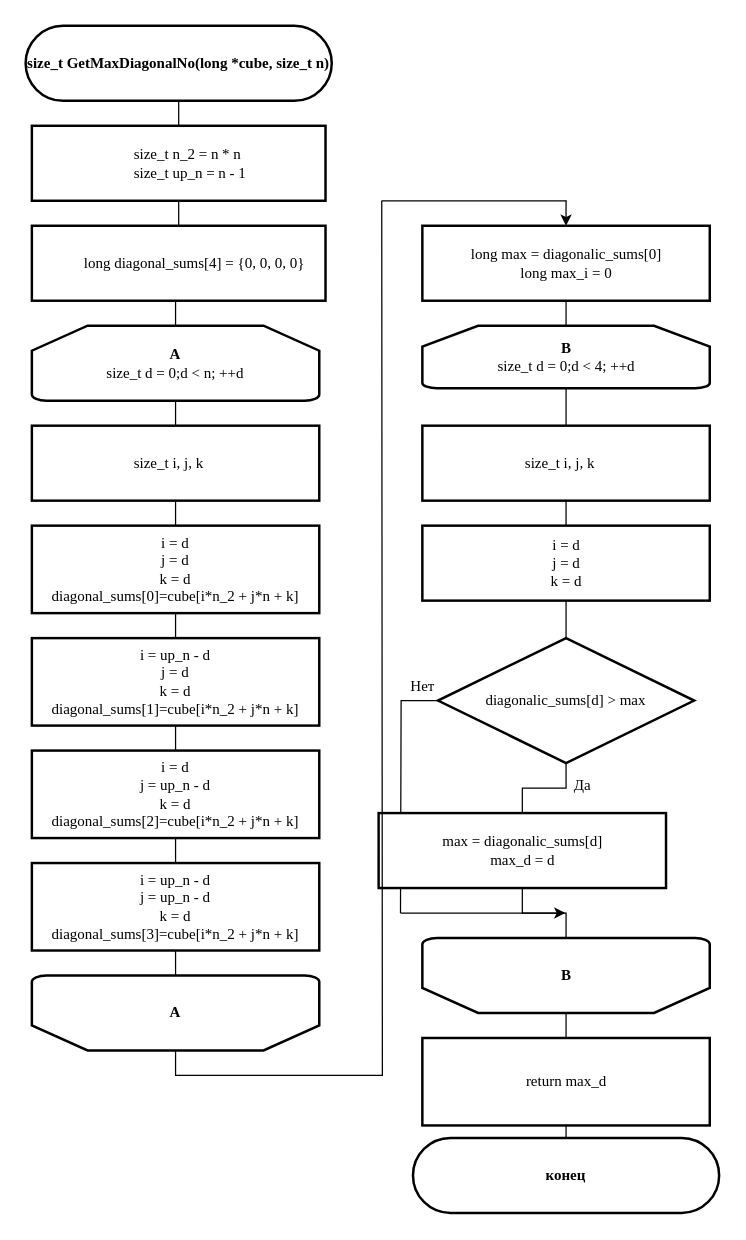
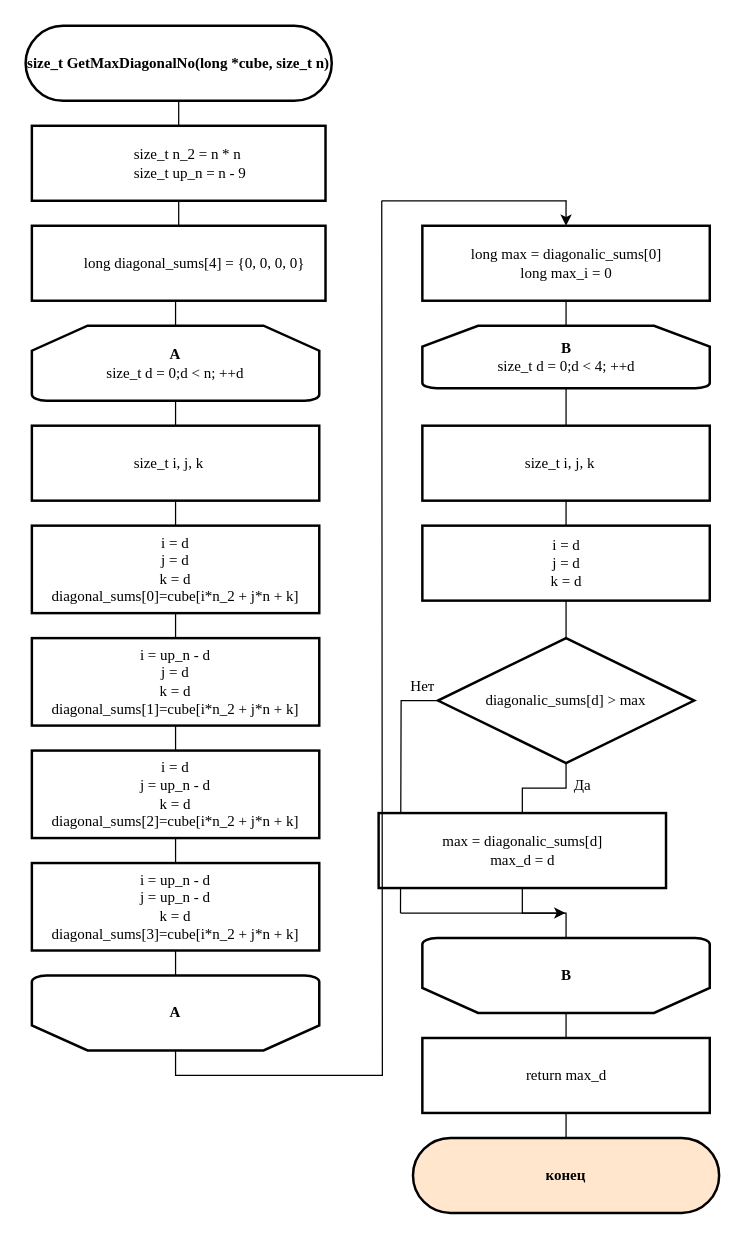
node "size_t n_2 = n * n size_t up_n = n - 1": label "size_t n_2 = n * n size_t up_n = n - 1" -> "size_t n_2 = n * n size_t up_n = n - 9"
node "return max_d": size 288x88 -> 288x75
node "конец": fillcolor #ffffff -> #ffe6cc
